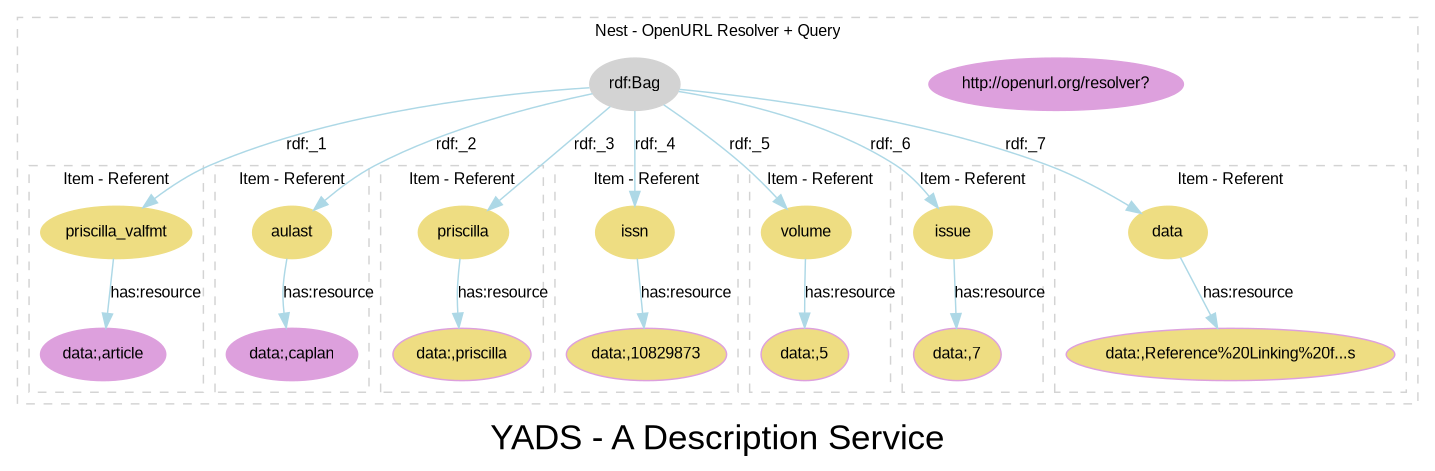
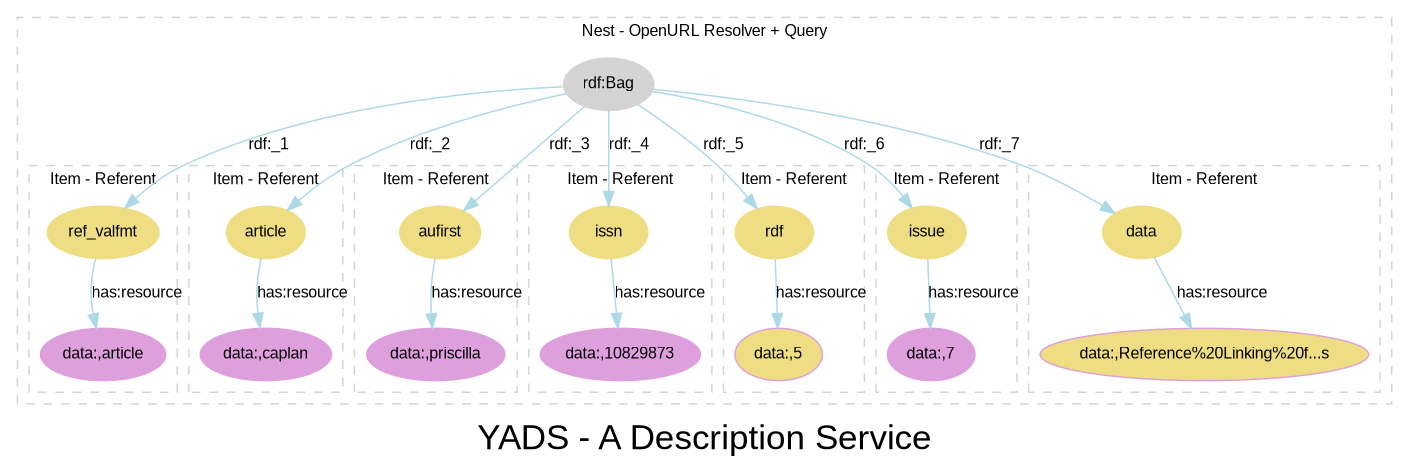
node "http://openurl.org/resolver?": removed
node "priscilla_valfmt": label "priscilla_valfmt" -> "ref_valfmt"
node "aulast": label "aulast" -> "article"
node "priscilla": label "priscilla" -> "aufirst"
node "volume": label "volume" -> "rdf"
node "data:,priscilla": fillcolor lightgoldenrod -> plum
node "data:,10829873": fillcolor lightgoldenrod -> plum
node "data:,7": fillcolor lightgoldenrod -> plum
